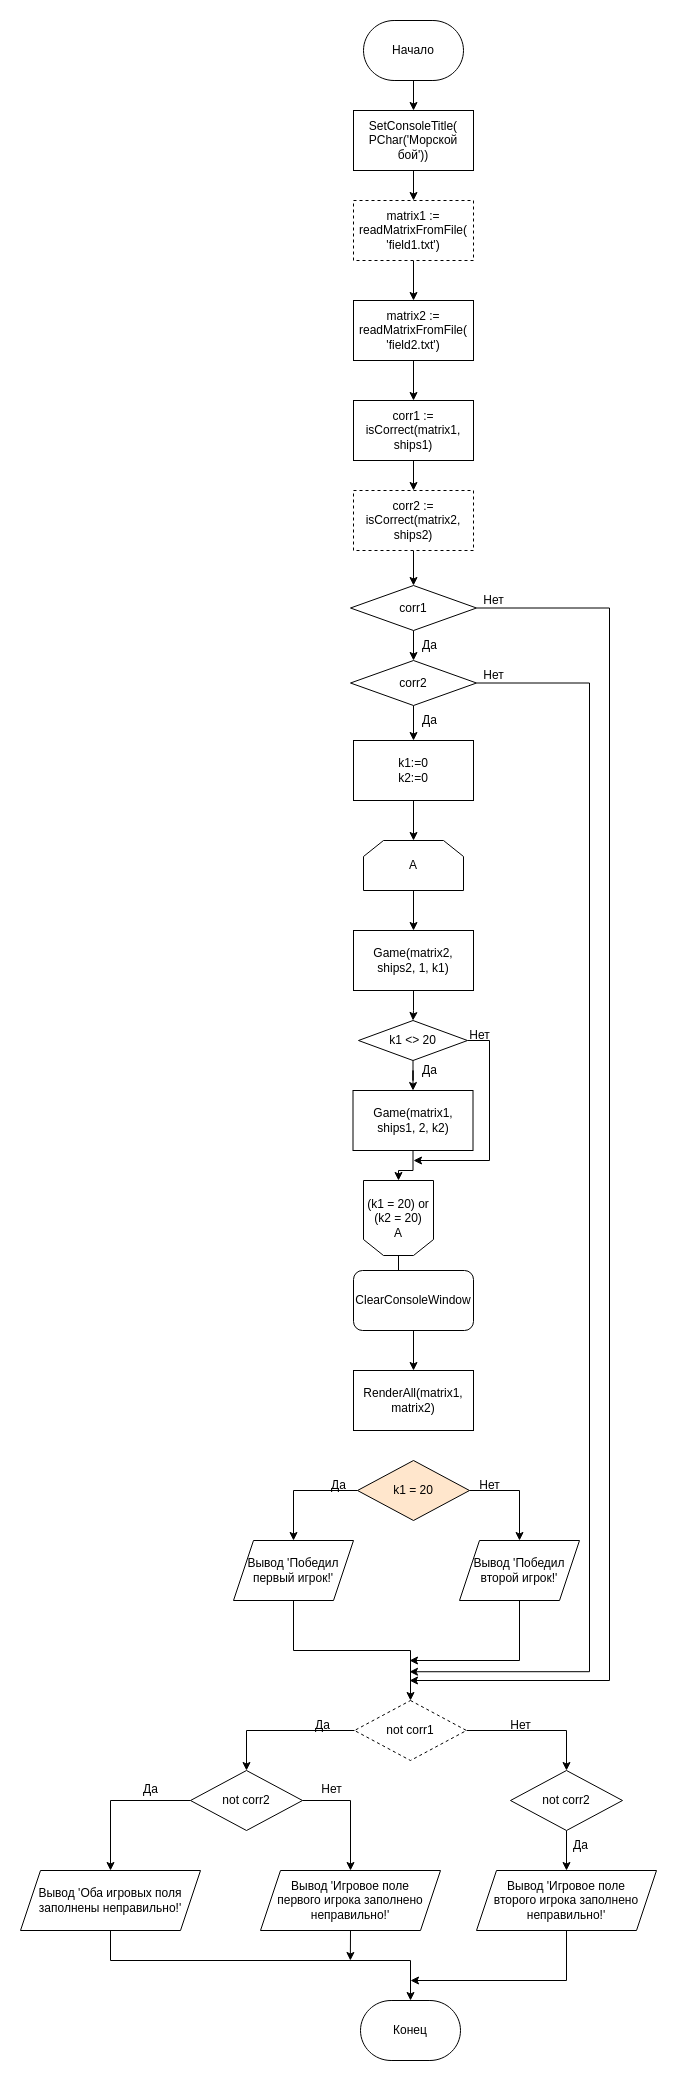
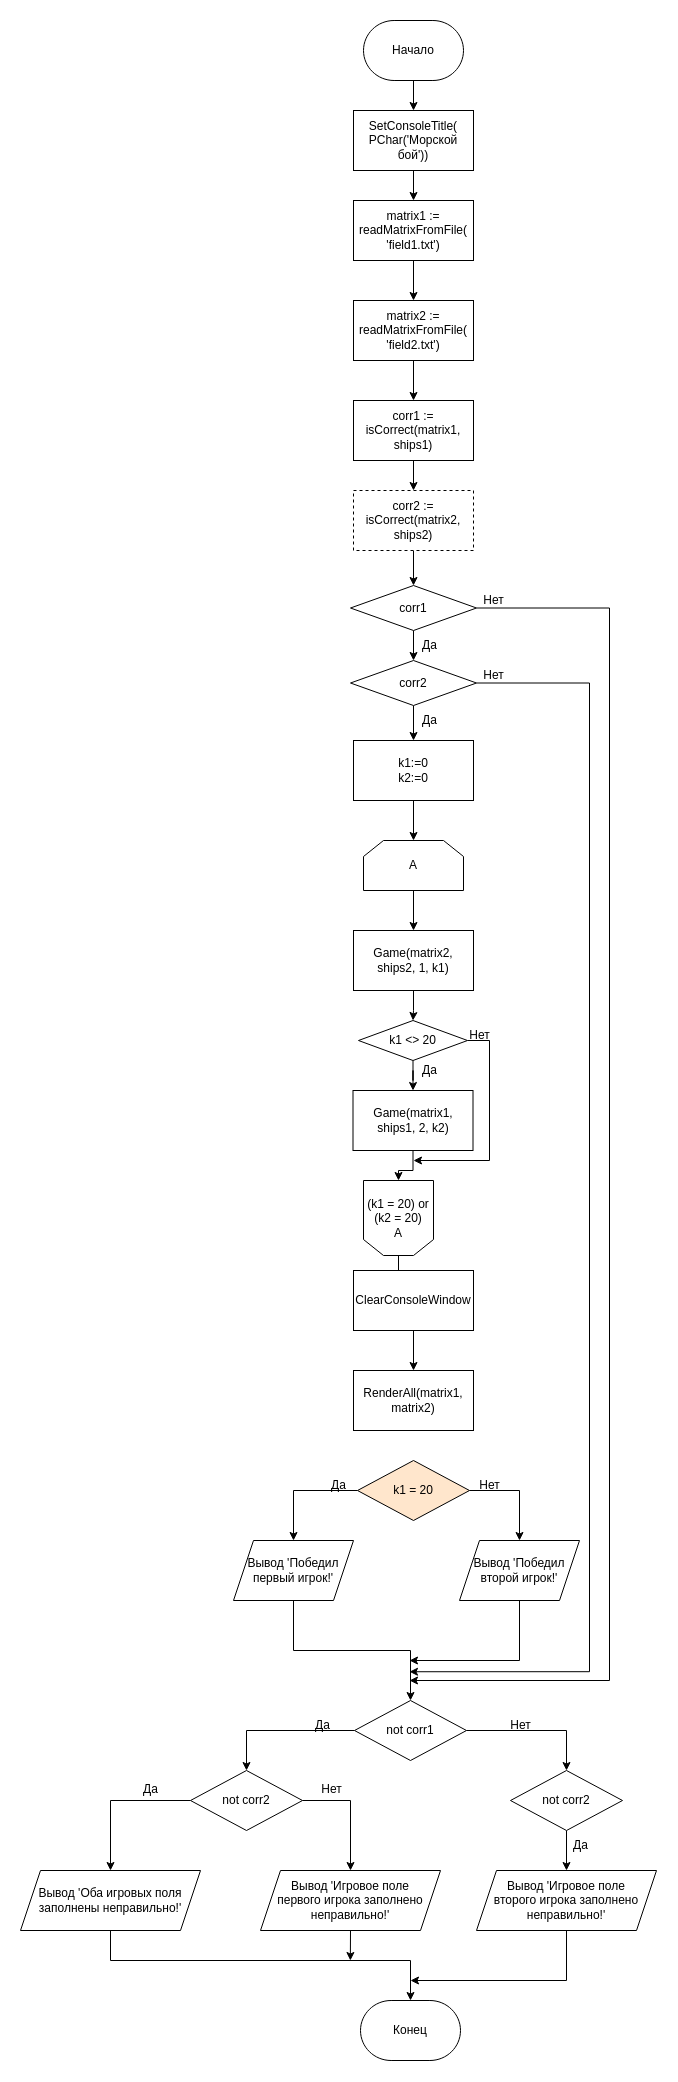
node "matrix1 := readMatrixFromFile( 'field1.txt')": style dashed -> solid
node "ClearConsoleWindow": shape rounded rectangle -> rectangle
node "not corr1": style dashed -> solid
